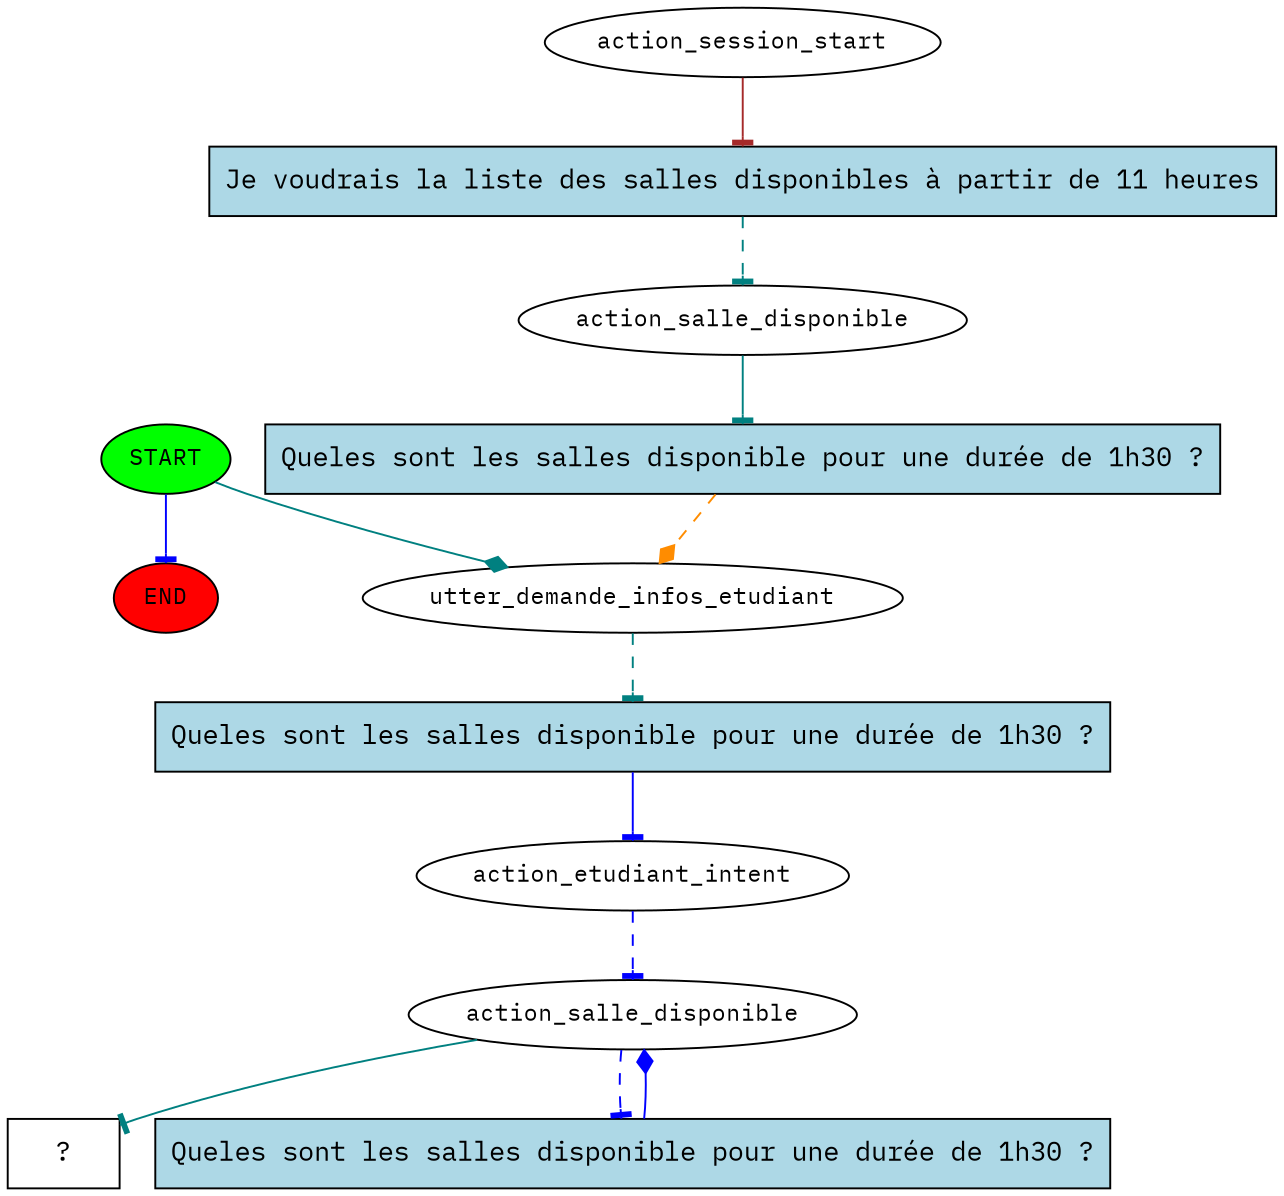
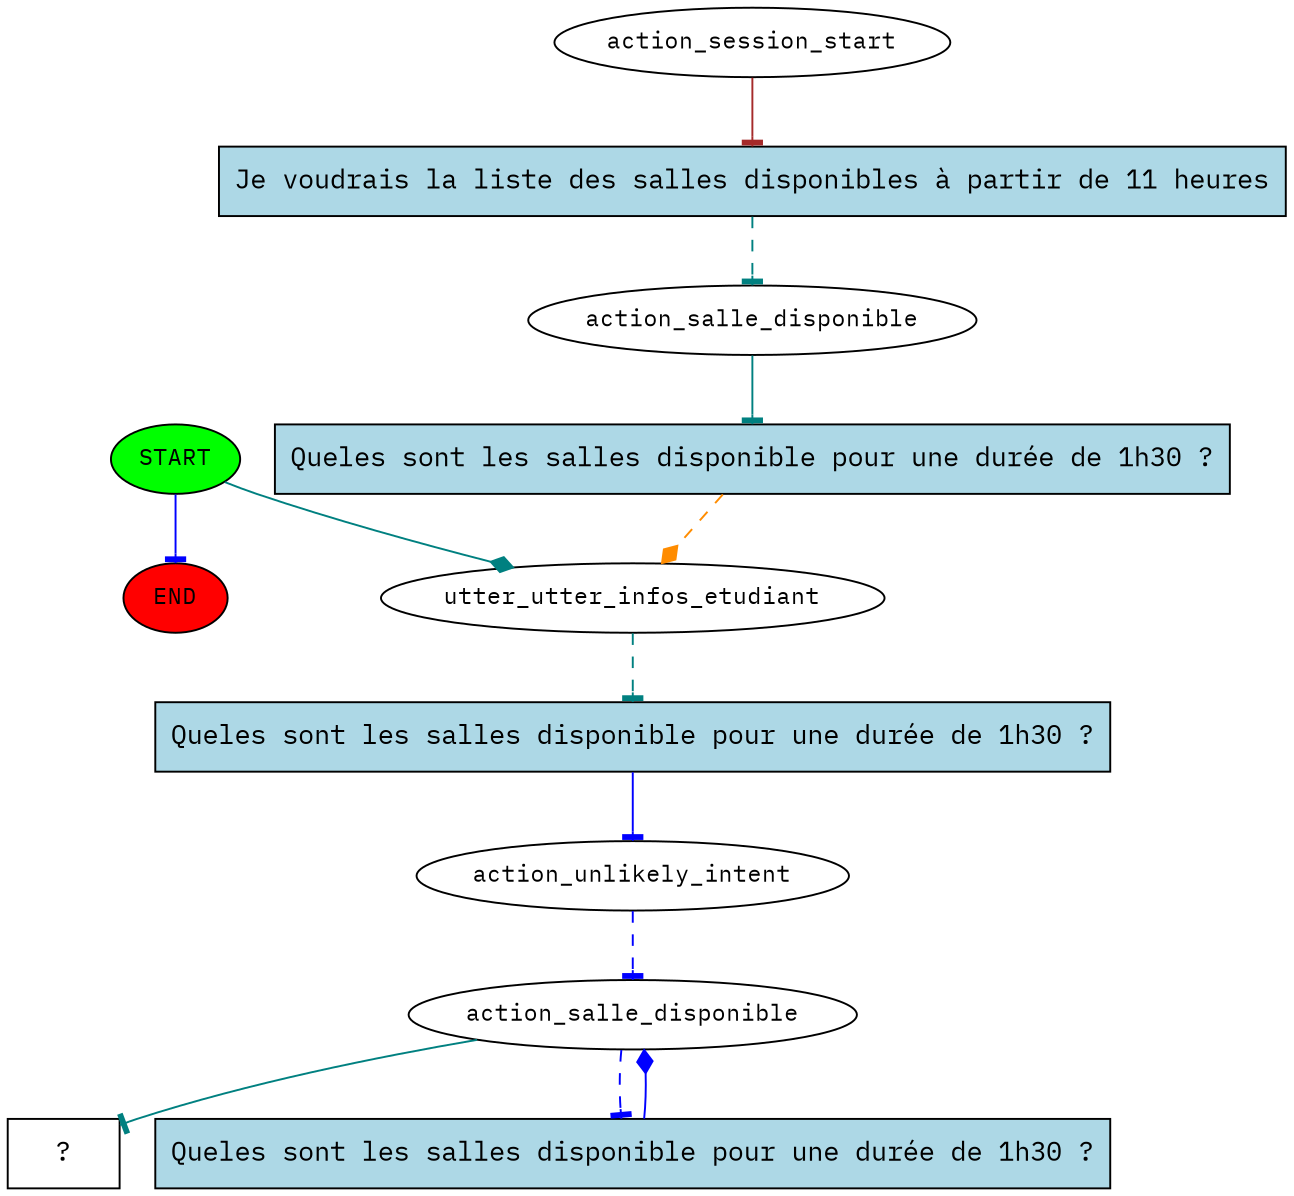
node "utter_demande_infos_etudiant": label "utter_demande_infos_etudiant" -> "utter_utter_infos_etudiant"
node "action_etudiant_intent": label "action_etudiant_intent" -> "action_unlikely_intent"
